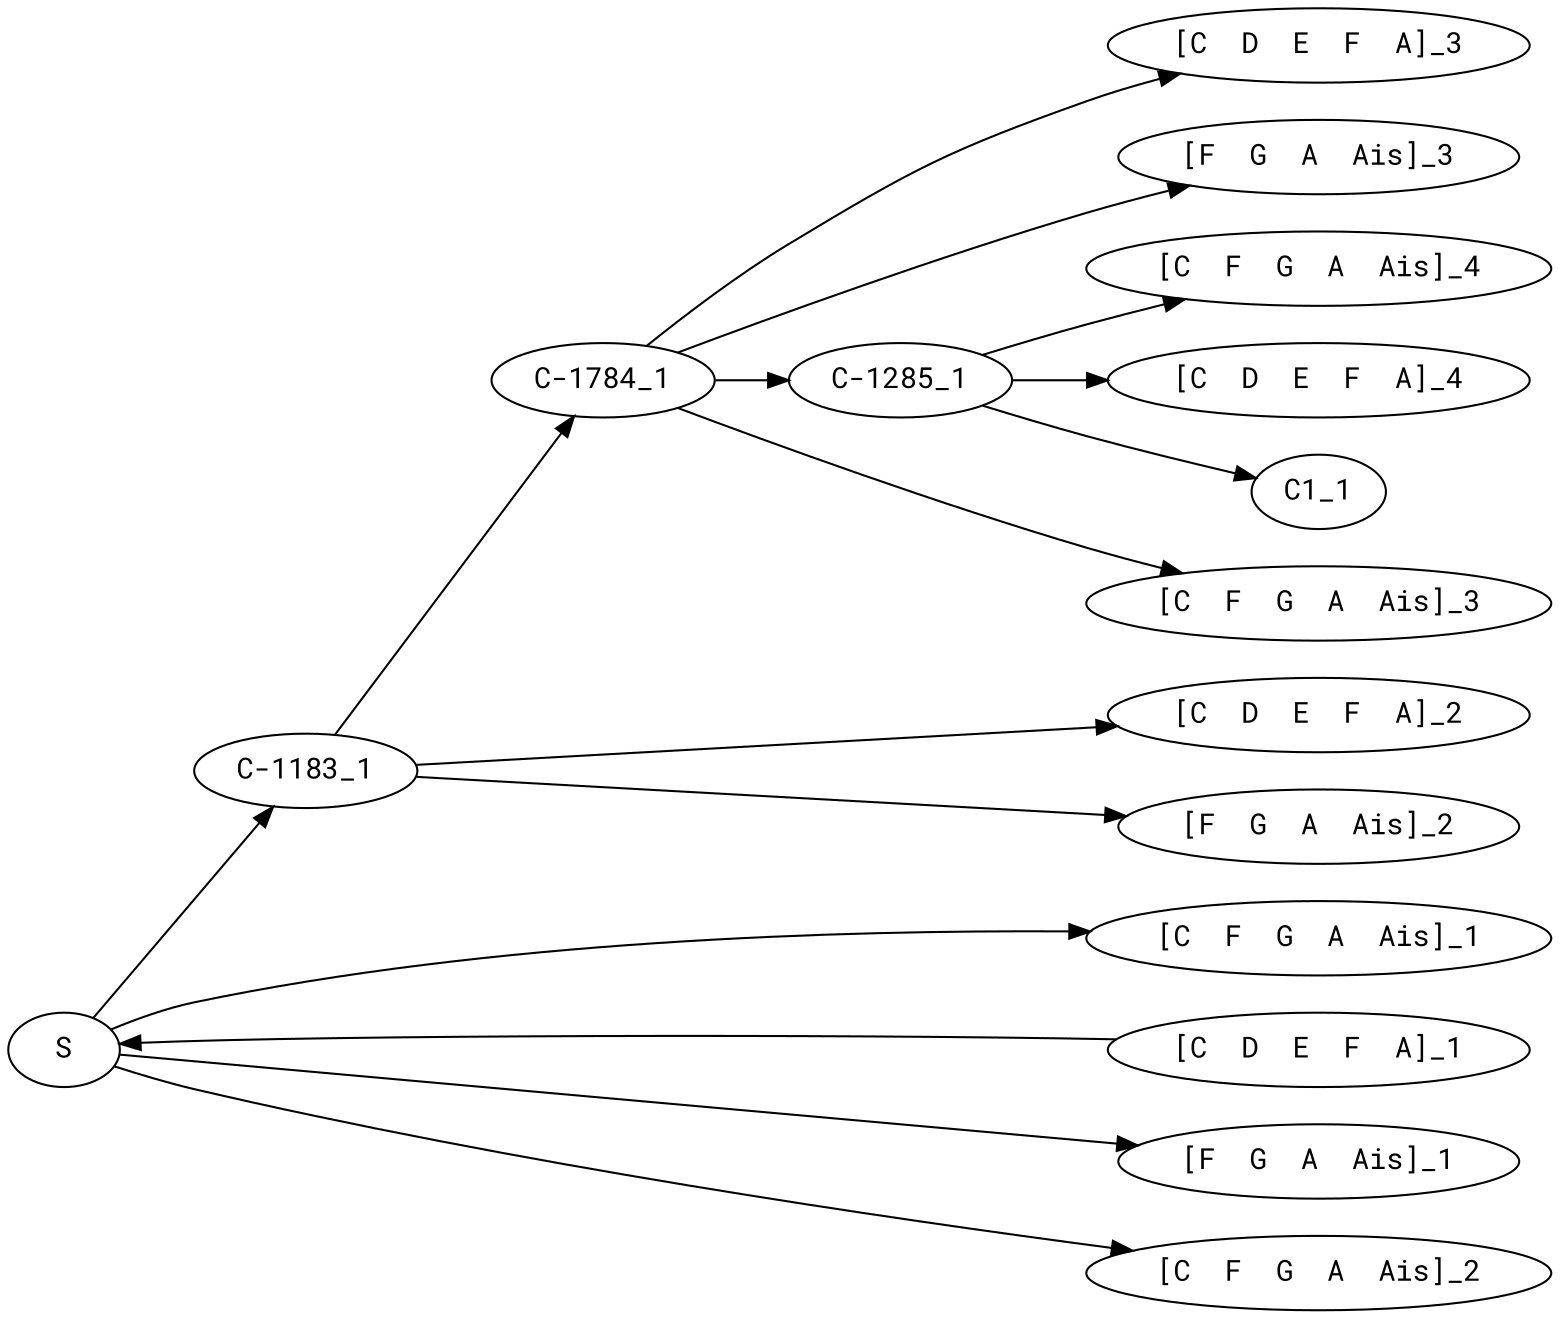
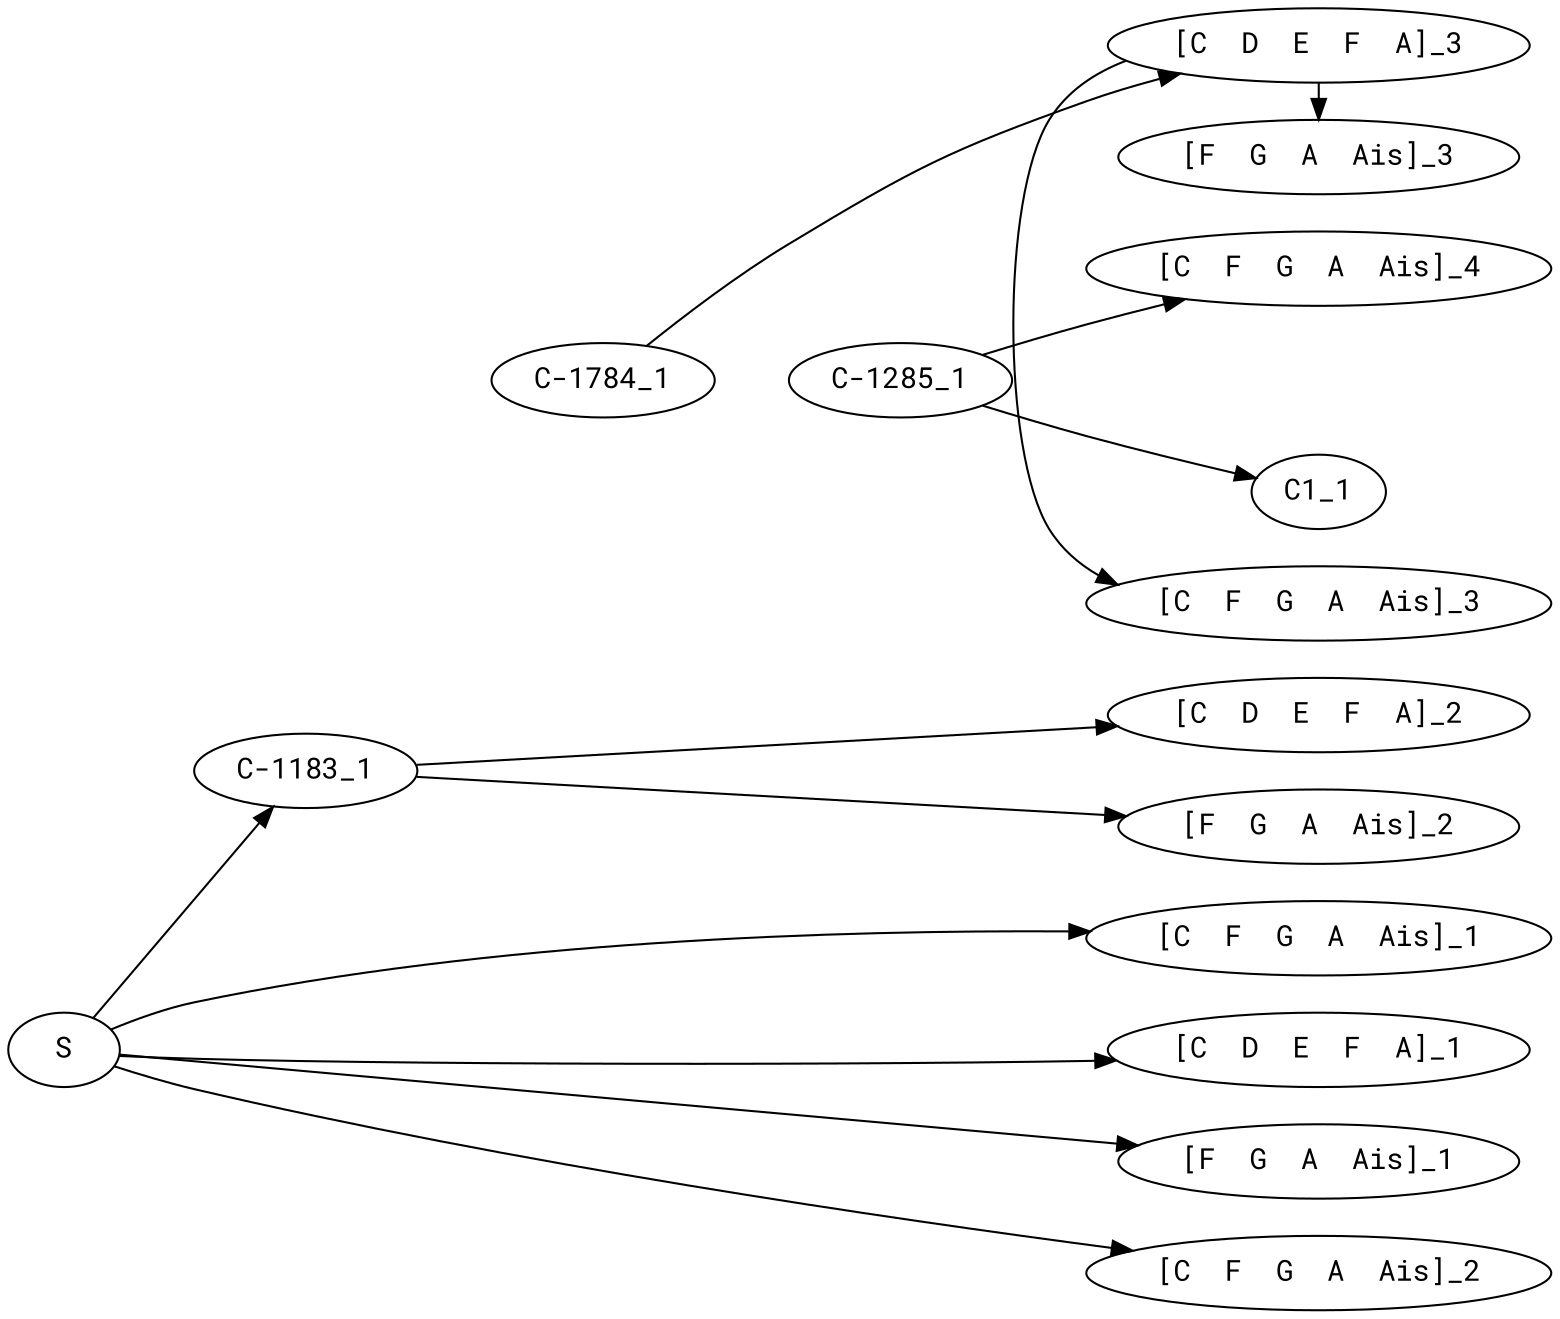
edge "C-1784_1" -> "[F  G  A  Ais]_3": now "[C  D  E  F  A]_3" -> "[F  G  A  Ais]_3"
edge "C-1784_1" -> "C-1285_1": removed
node "[C  D  E  F  A]_4": removed
edge "C-1784_1" -> "[C  F  G  A  Ais]_3": now "[C  D  E  F  A]_3" -> "[C  F  G  A  Ais]_3"
edge "C-1183_1" -> "C-1784_1": removed
edge "[C  D  E  F  A]_1" -> "S": reversed
